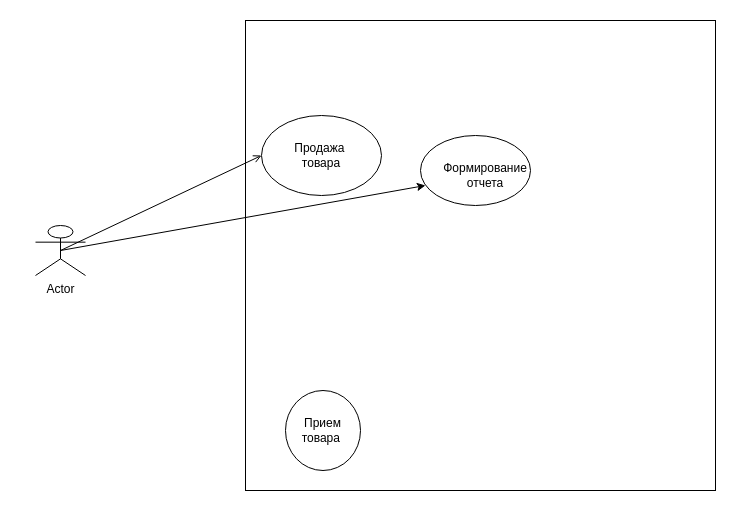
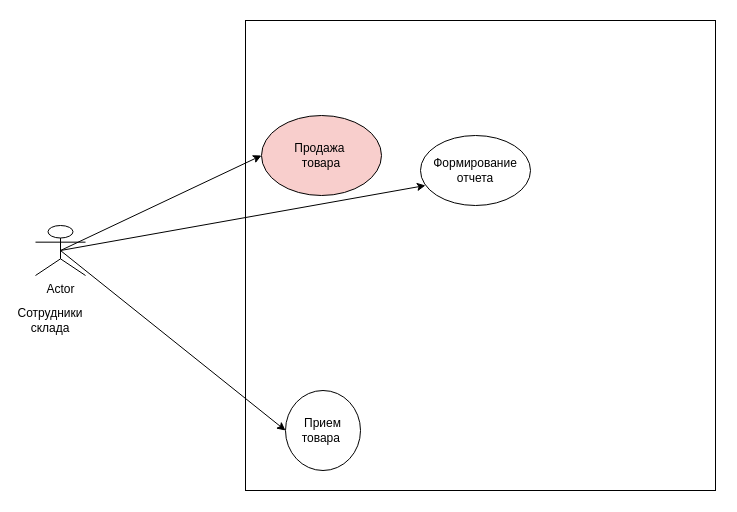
node "Продажа товара": fillcolor #ffffff -> #f8cecc
edge "Actor" -> "Продажа товара": arrowhead open -> classic
node "Формирование отчета": moved (486, 176) -> (476, 171)
node "Сотрудники склада": added
edge "Actor" -> "Прием товара": added
